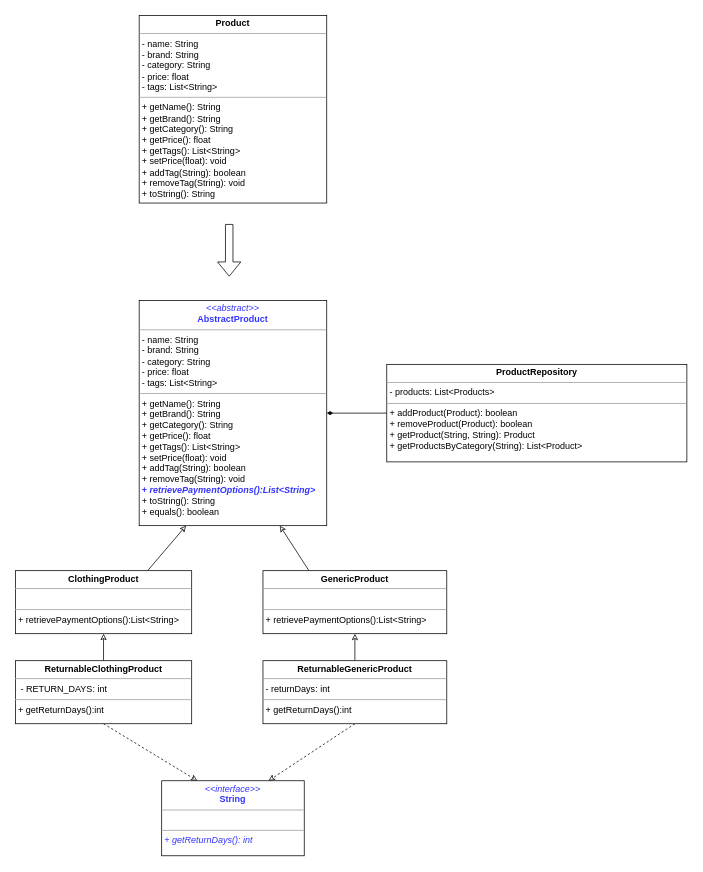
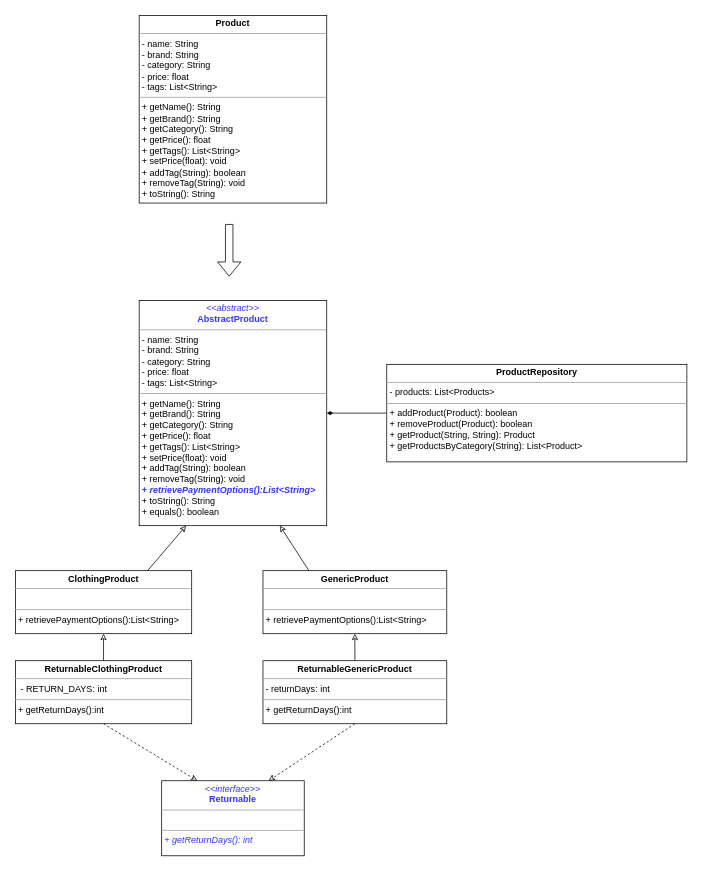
node "<<interface>> String + getReturnDays(): int": label "<<interface>> String + getReturnDays(): int" -> "<<interface>> Returnable + getReturnDays(): int"
